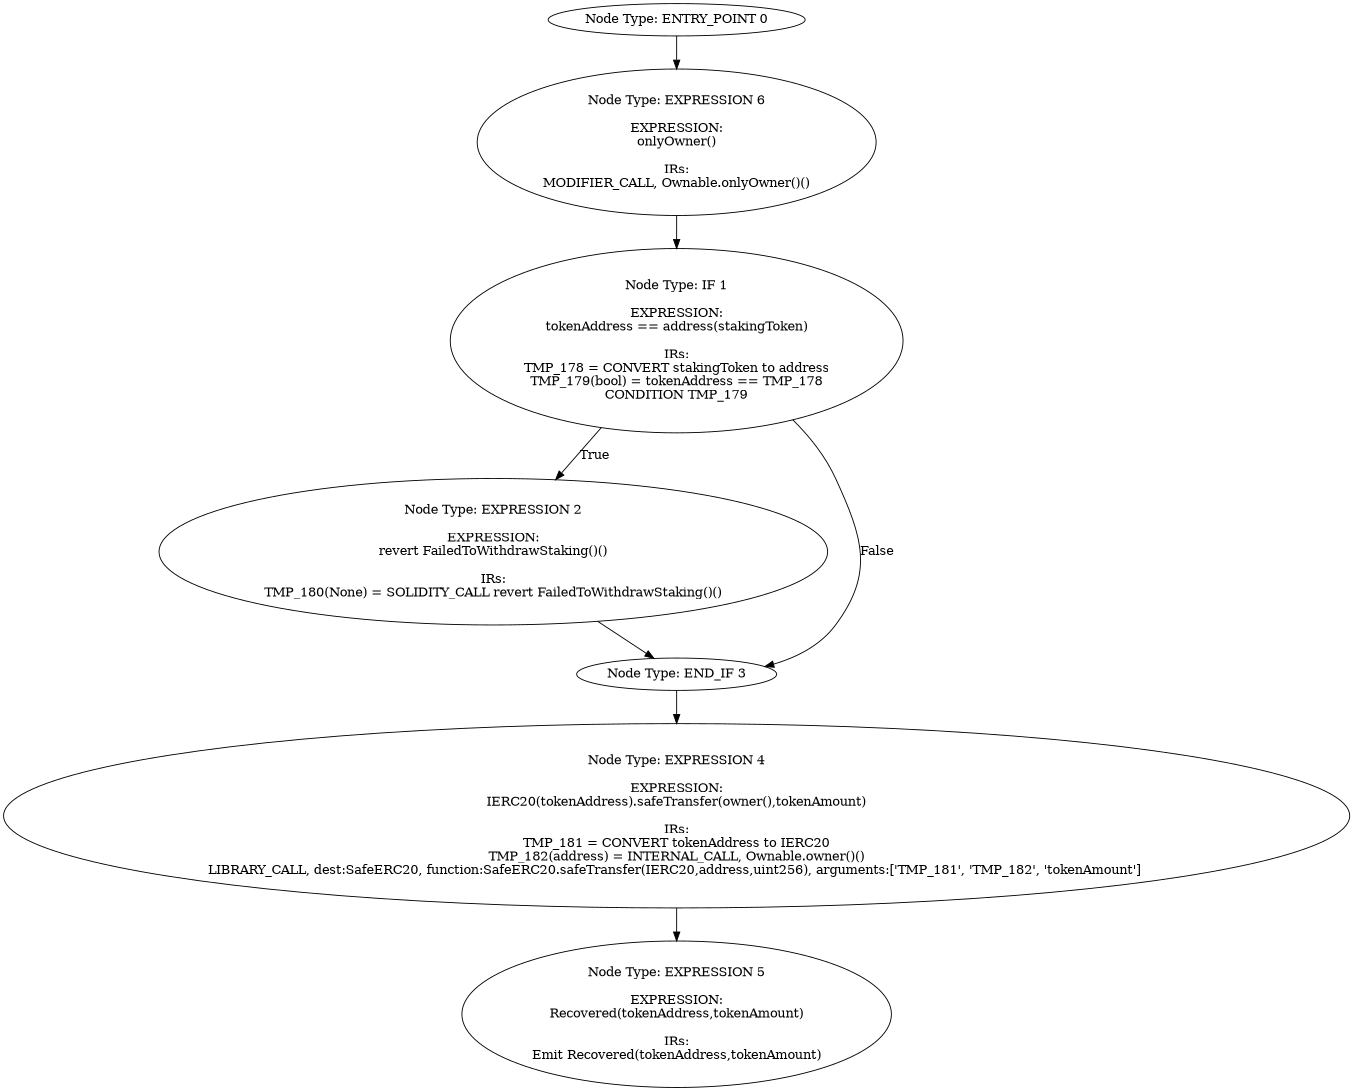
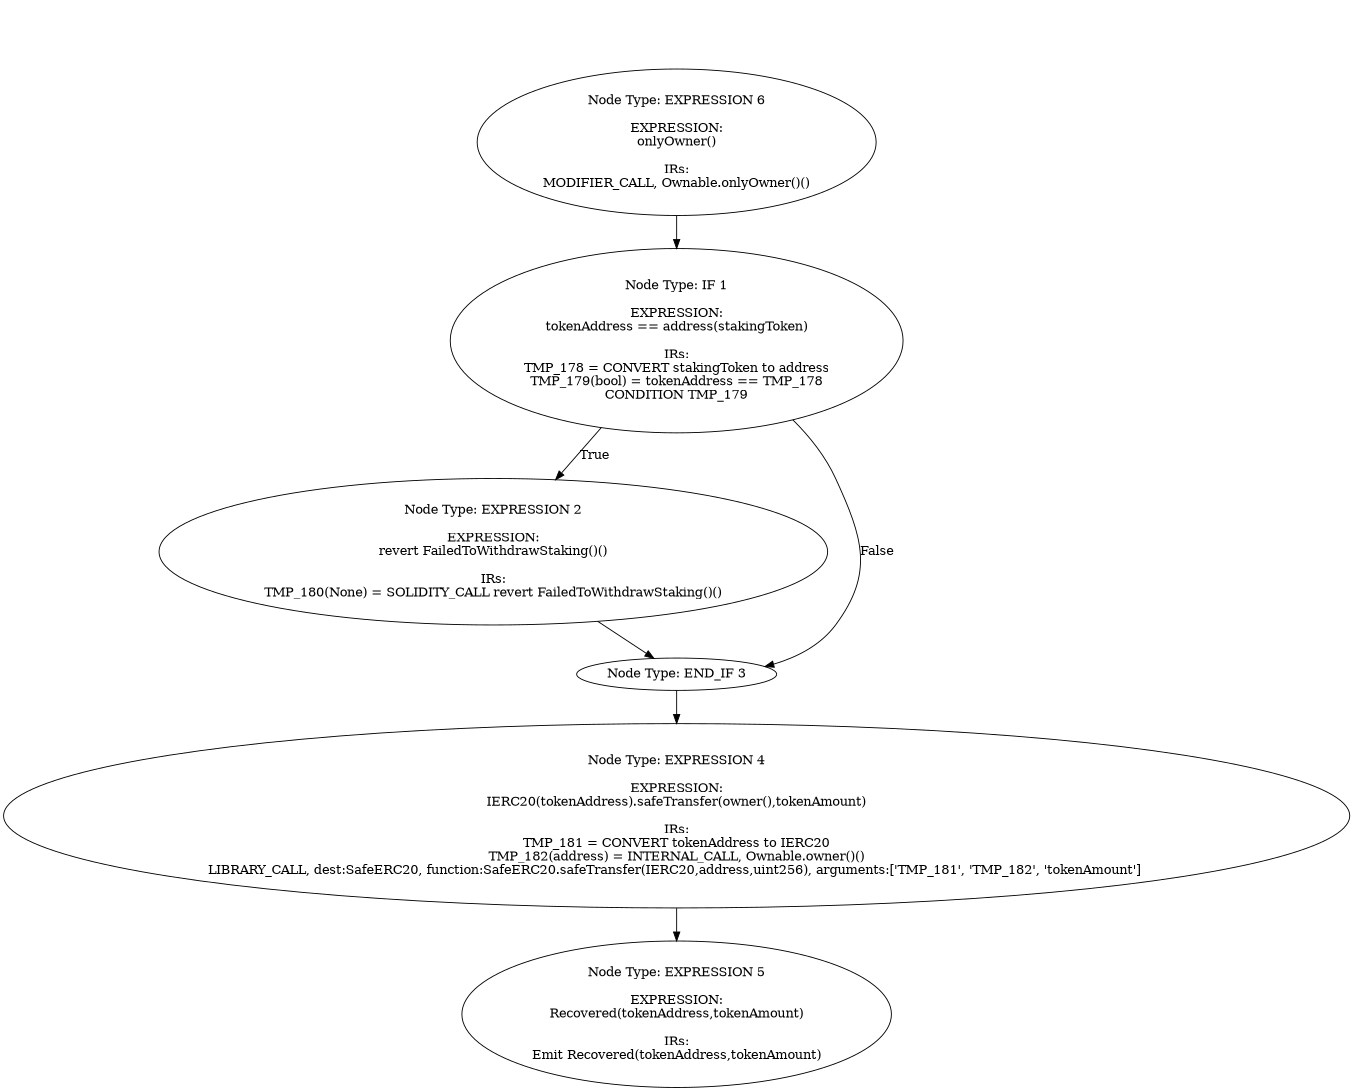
node "Node Type: ENTRY_POINT 0": removed
